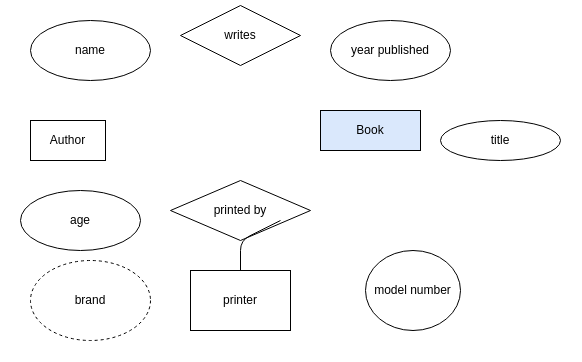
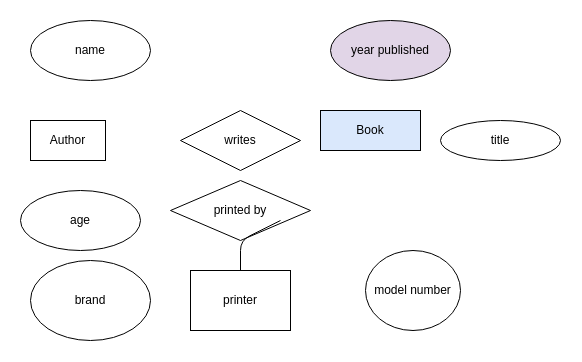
node "writes": moved (241, 36) -> (241, 141)
node "year published": fillcolor #ffffff -> #e1d5e7
node "brand": style dashed -> solid
